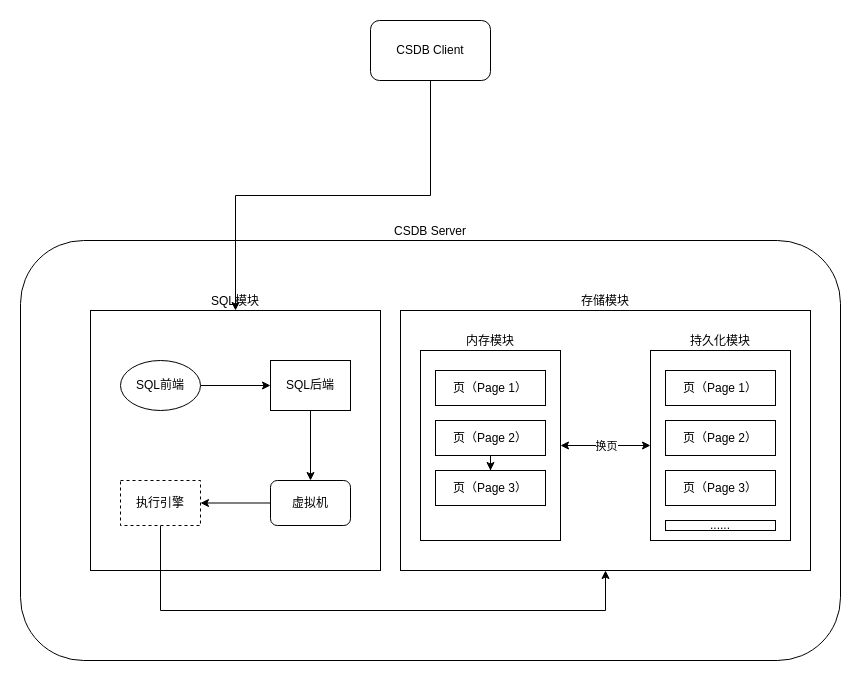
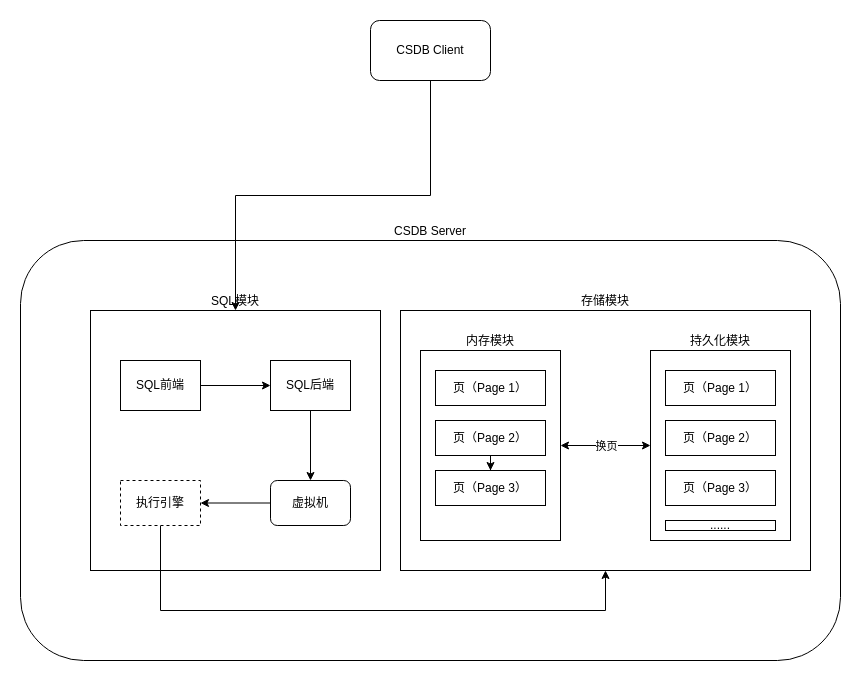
node "SQL前端": shape ellipse -> rectangle
